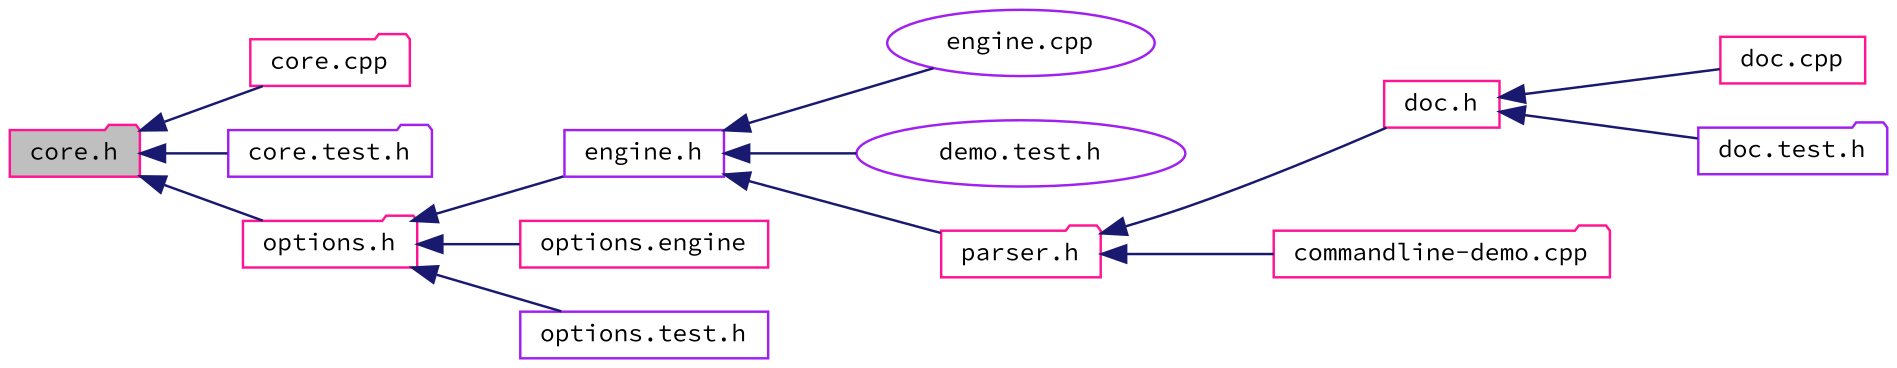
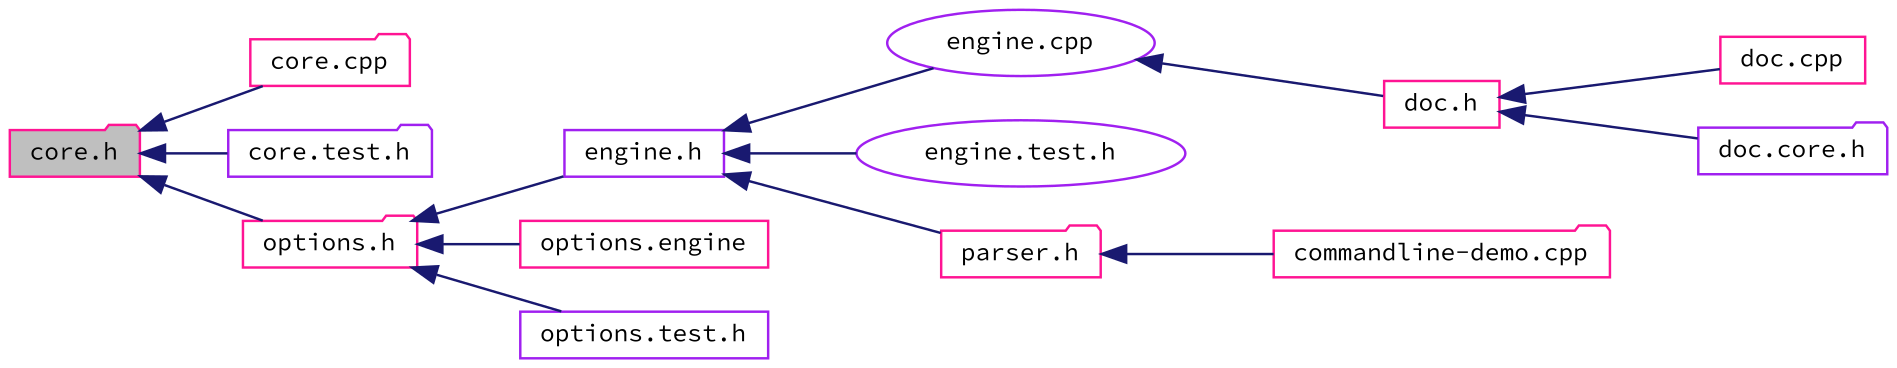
node "doc.test.h": label "doc.test.h" -> "doc.core.h"
node "demo.test.h": label "demo.test.h" -> "engine.test.h"
edge "doc.h" -> "parser.h": now "doc.h" -> "engine.cpp"
